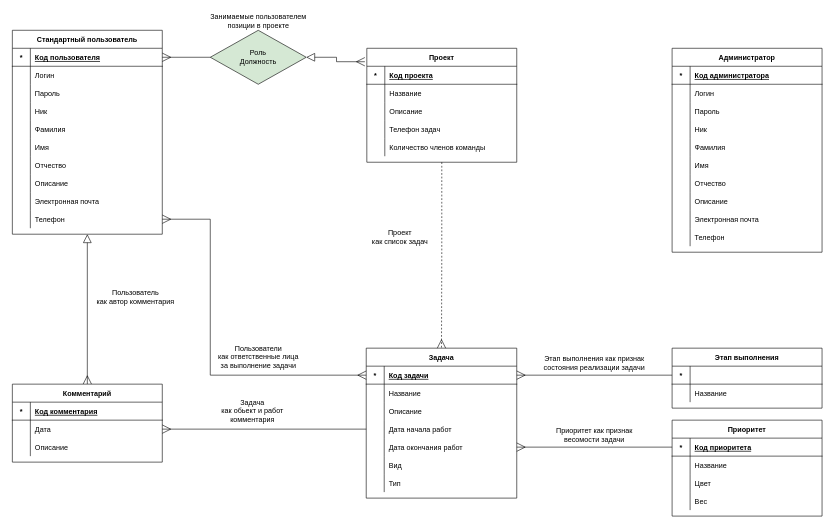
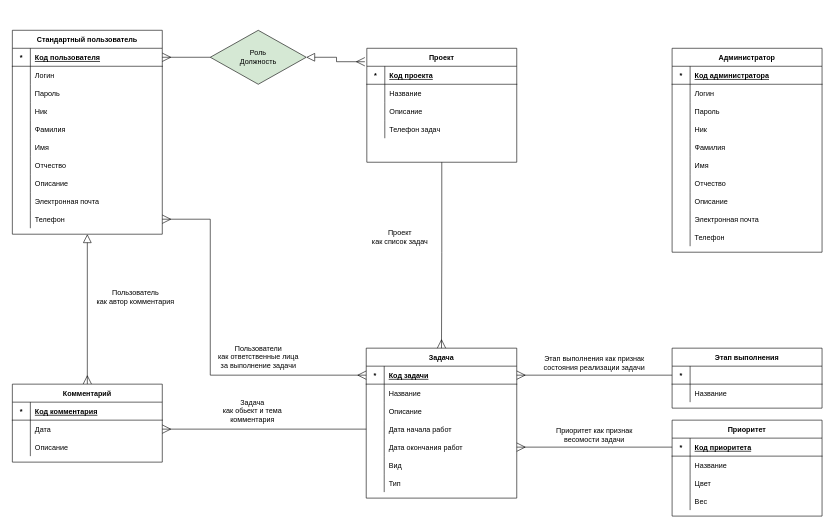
node "Занимаемые пользователем позиции в проекте": removed
node "Количество членов команды": removed
edge "Проект" -> "Задача": style dashed -> solid
node "Задача как обьект и работ комментария": label "Задача как обьект и работ комментария" -> "Задача как обьект и тема комментария"
